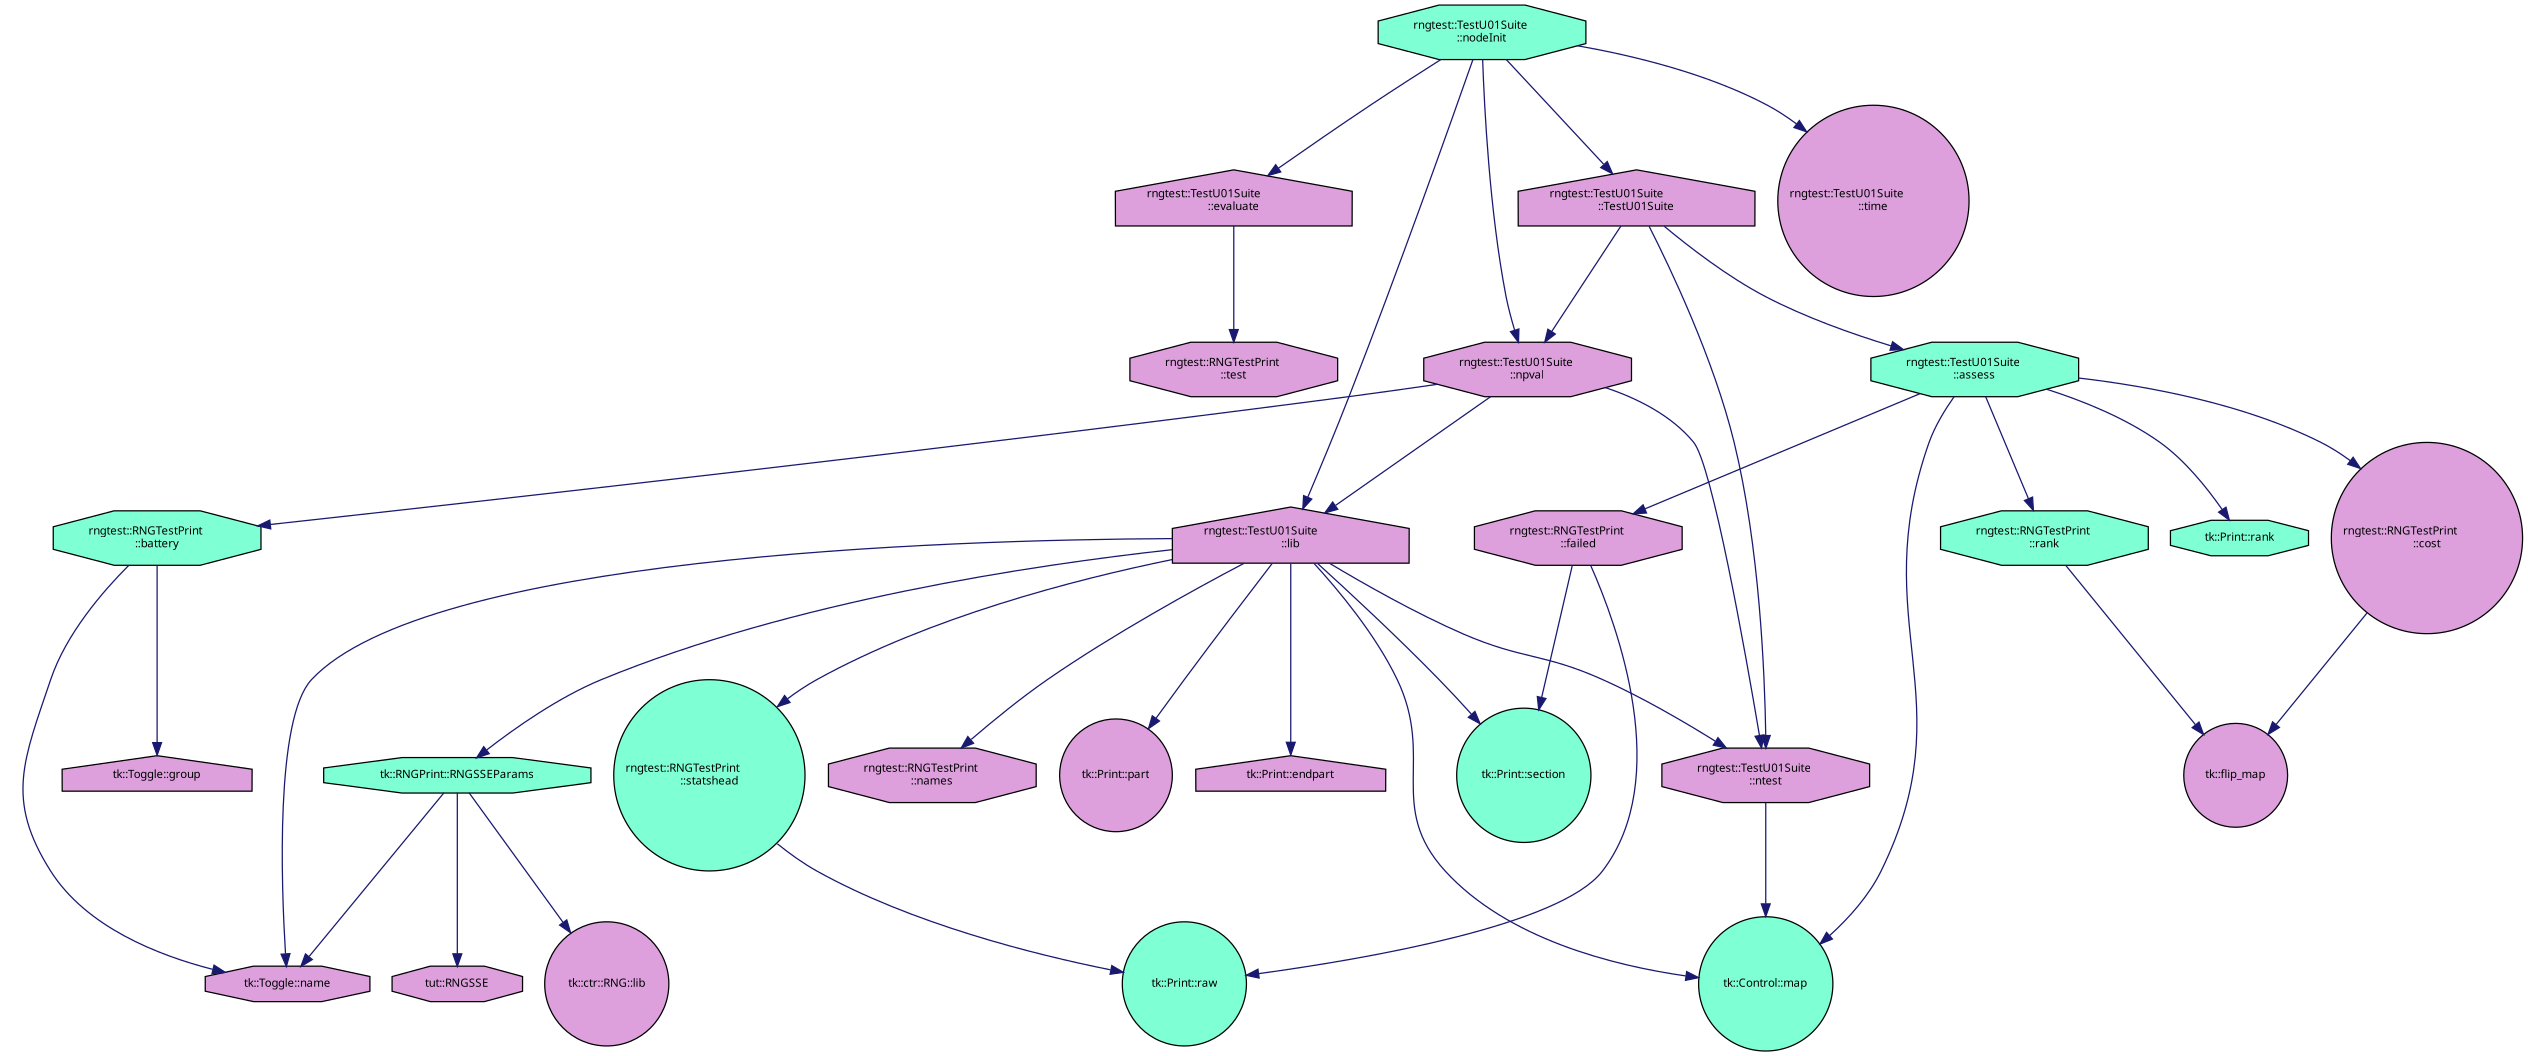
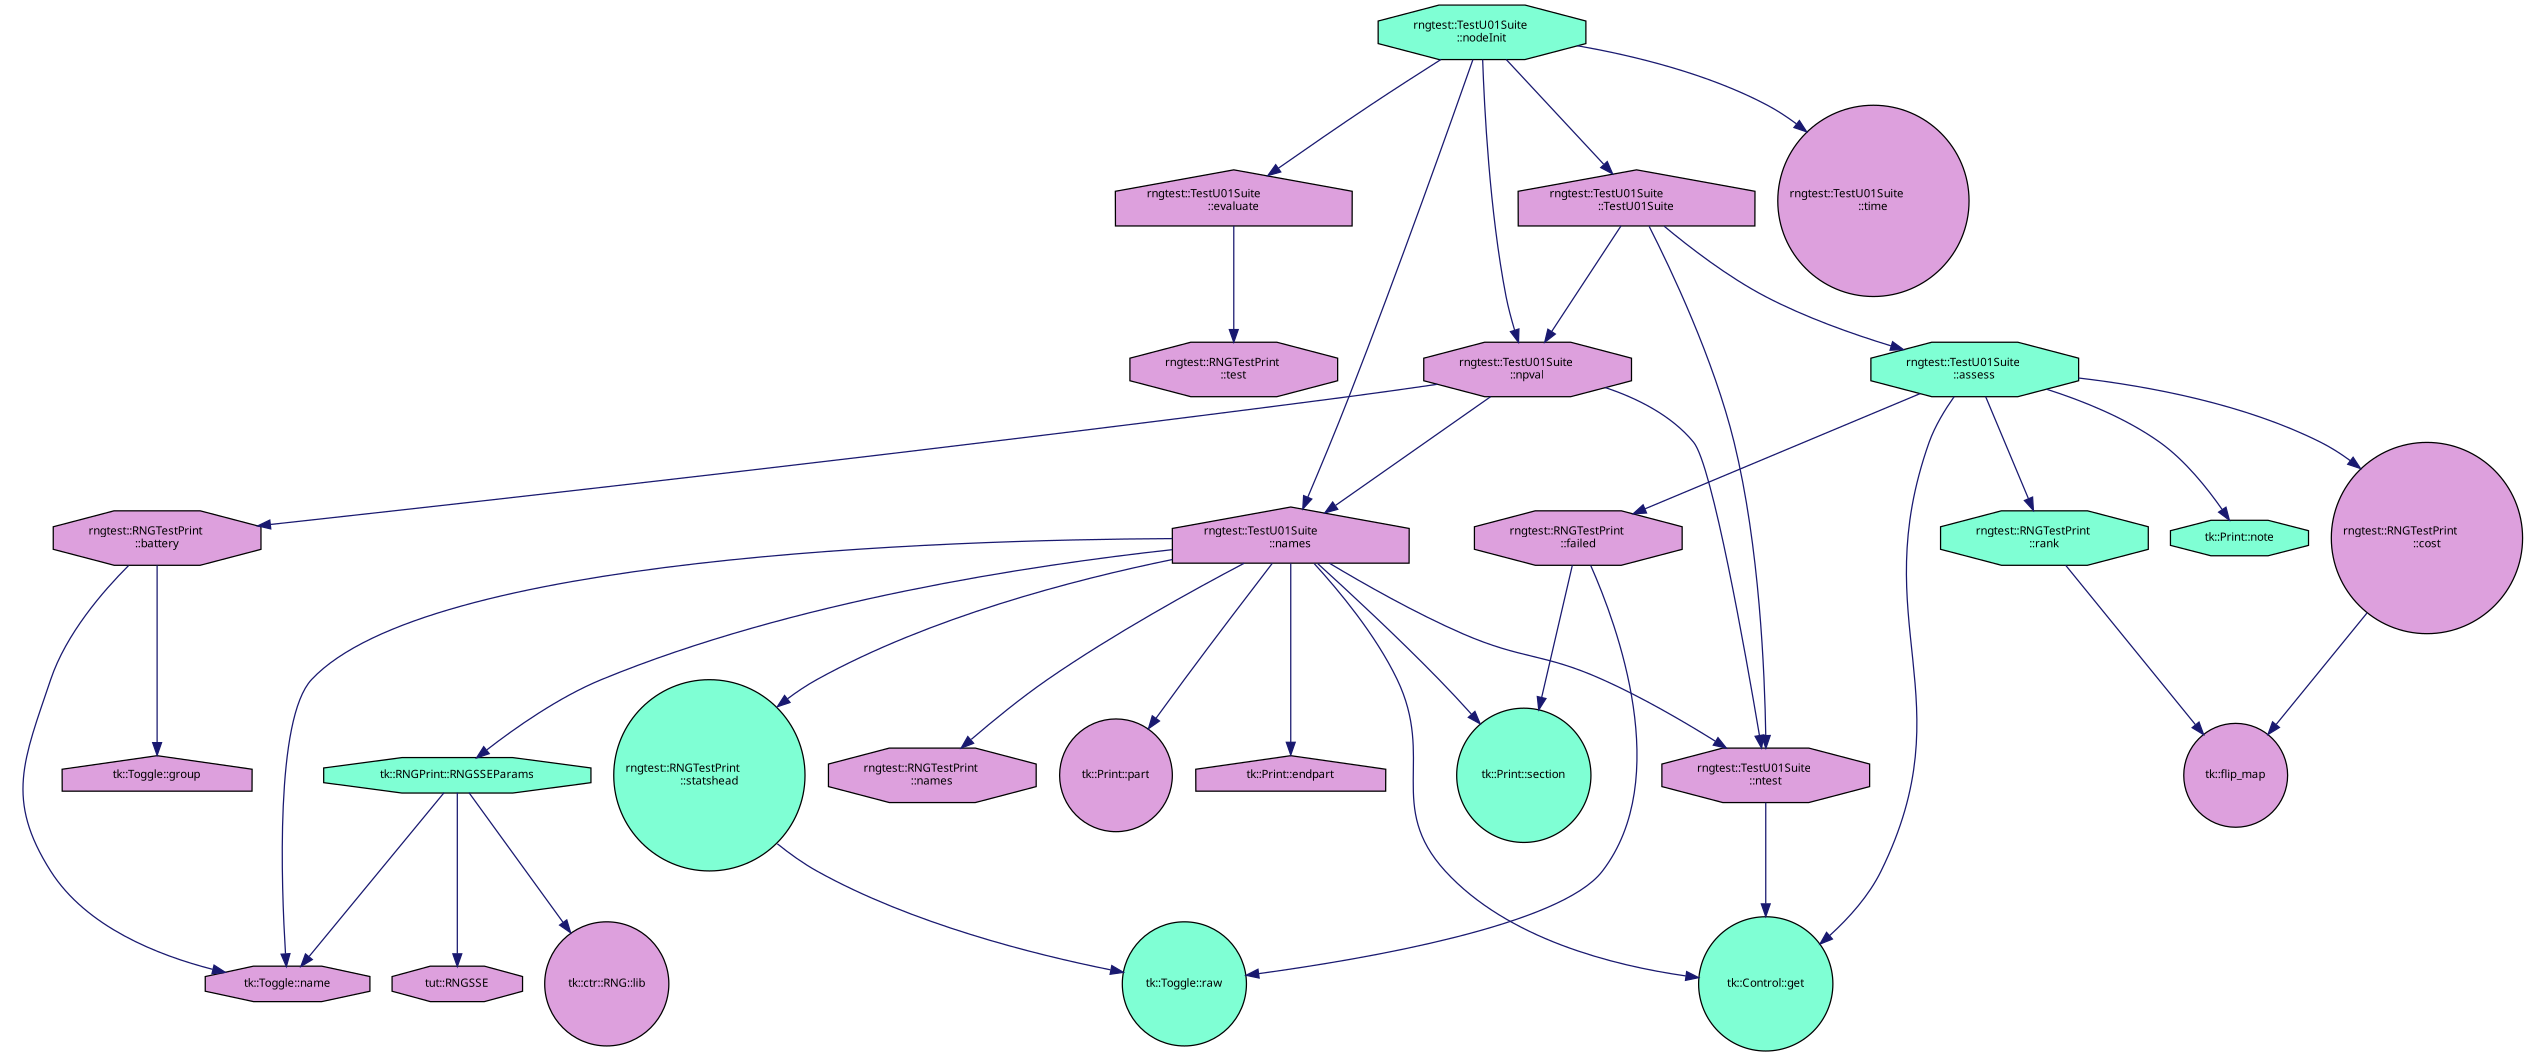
node "rngtest::RNGTestPrint ::battery": fillcolor aquamarine -> plum
node "rngtest::TestU01Suite ::lib": label "rngtest::TestU01Suite ::lib" -> "rngtest::TestU01Suite ::names"
node "tk::Print::rank": label "tk::Print::rank" -> "tk::Print::note"
node "tk::Print::raw": label "tk::Print::raw" -> "tk::Toggle::raw"
node "tk::Control::map": label "tk::Control::map" -> "tk::Control::get"
